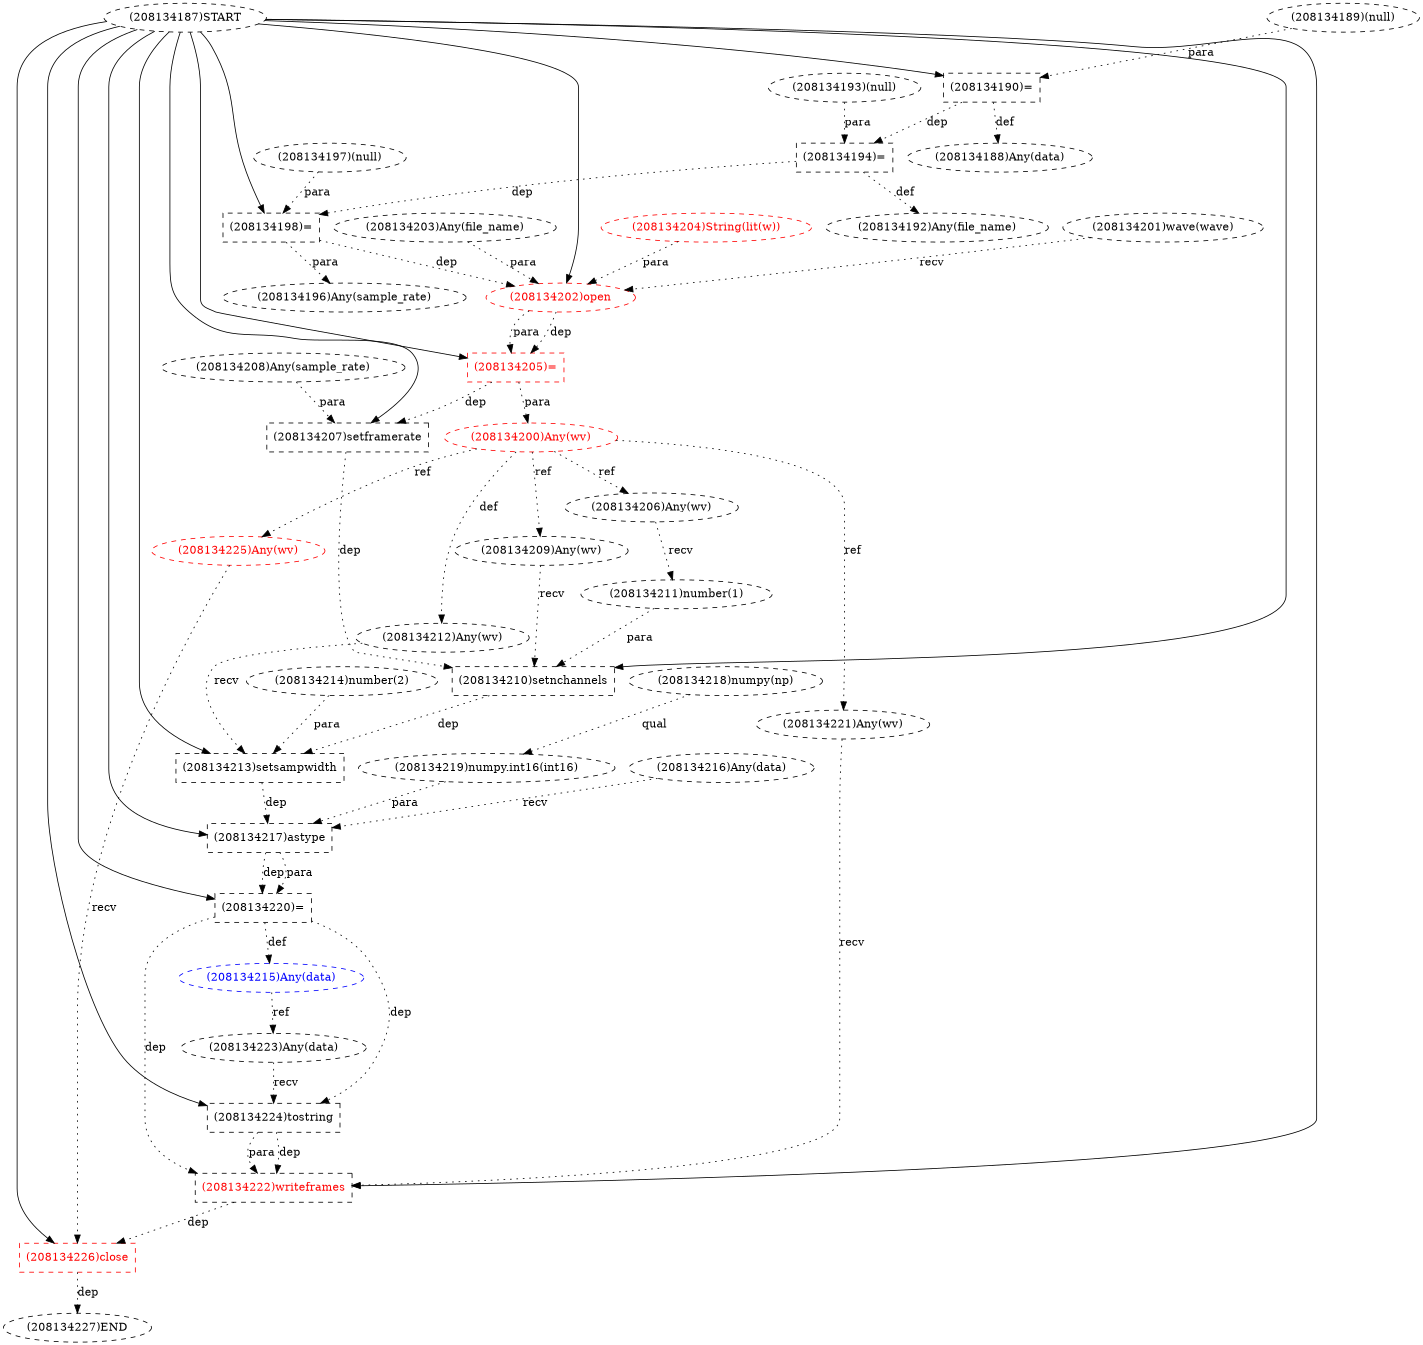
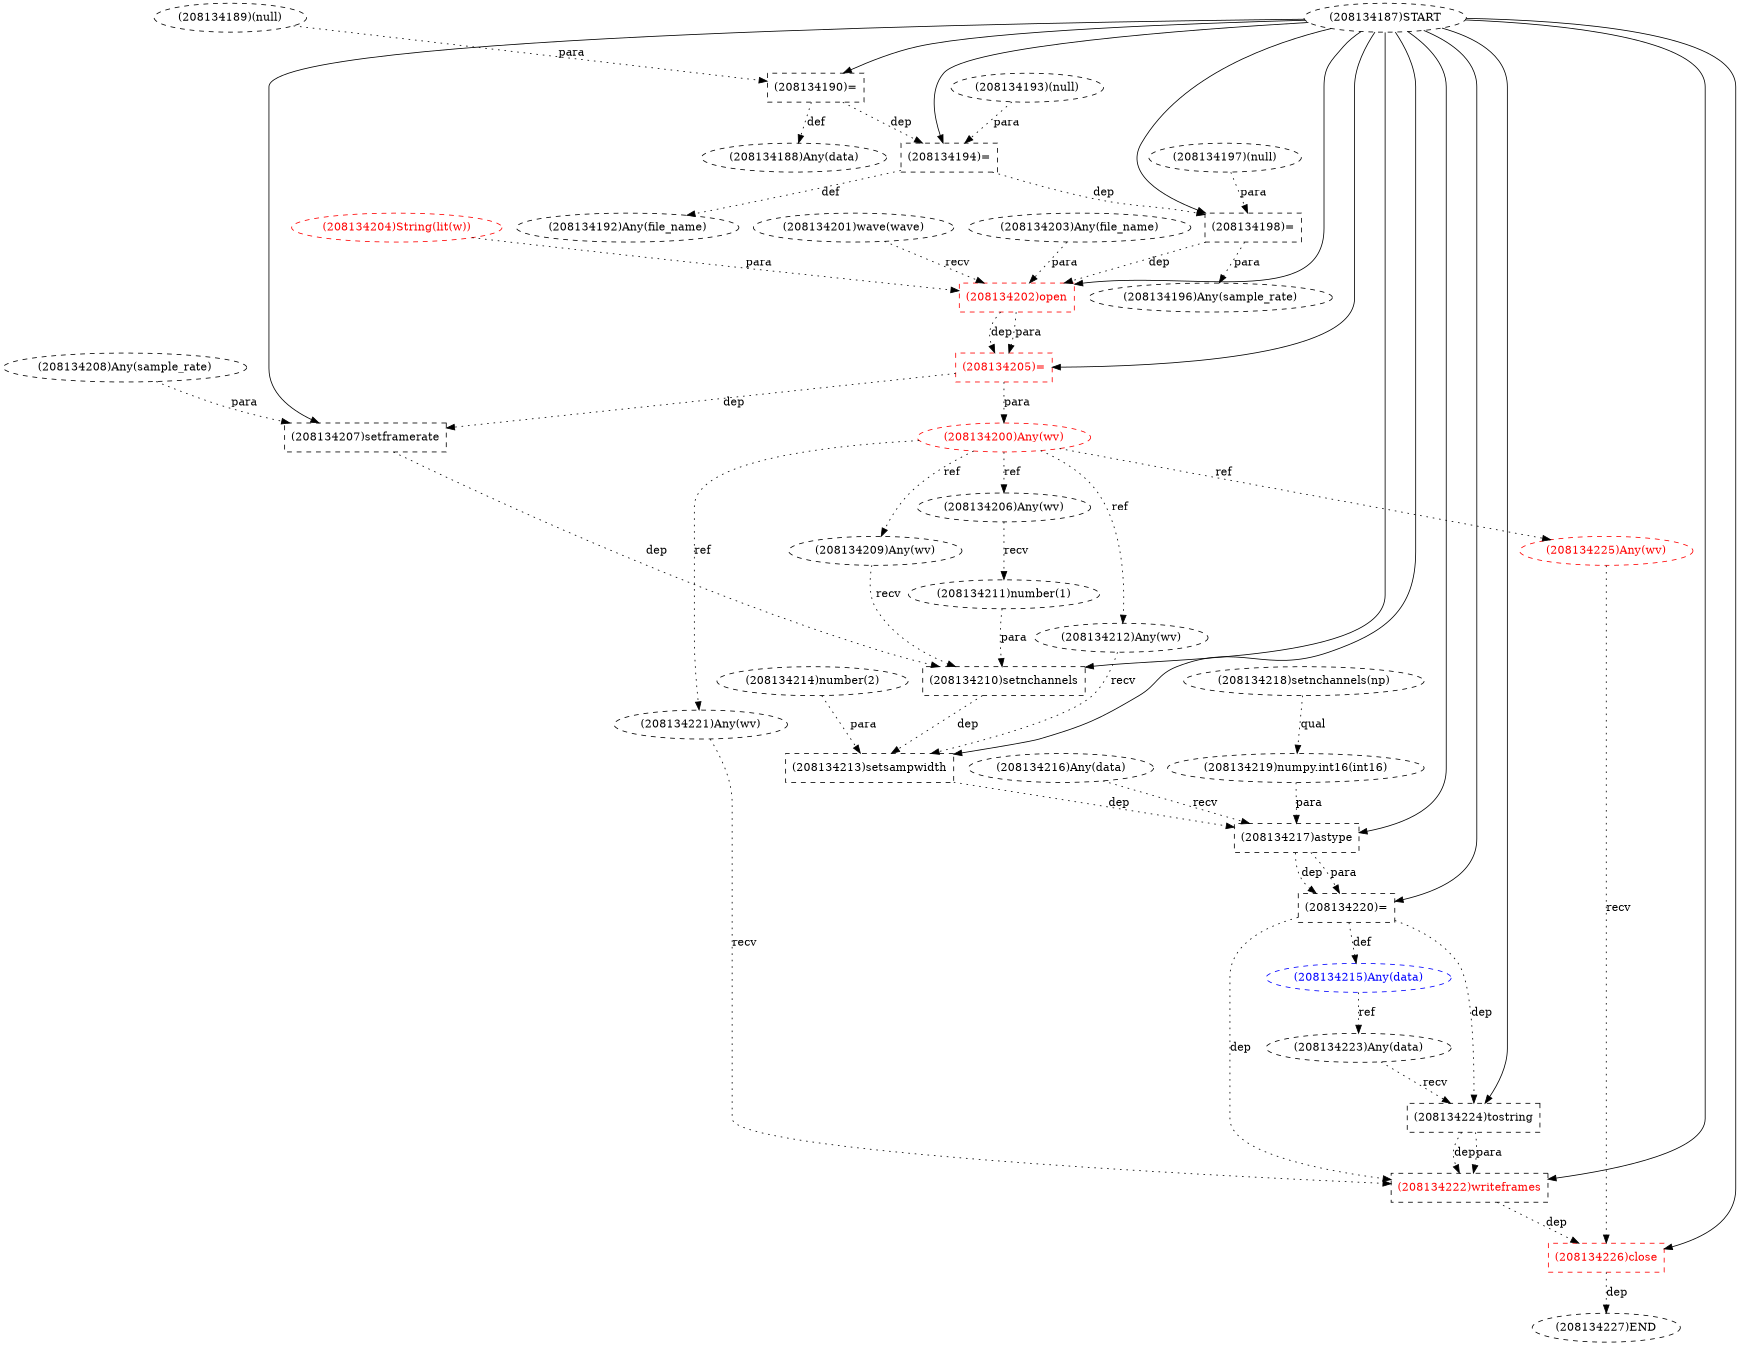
edge "(208134187)START" -> "(208134194)=": added
node "(208134202)open": shape ellipse -> box
edge "(208134200)Any(wv)" -> "(208134212)Any(wv)": label "def" -> "ref"
node "(208134218)numpy(np)": label "(208134218)numpy(np)" -> "(208134218)setnchannels(np)"
